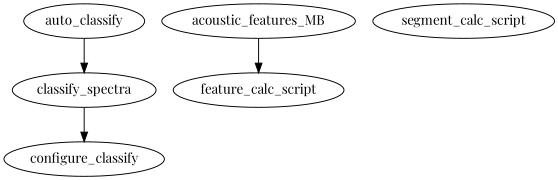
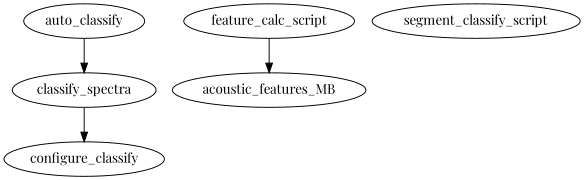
node "segment_calc_script": label "segment_calc_script" -> "segment_classify_script"
edge "acoustic_features_MB" -> "feature_calc_script": reversed
